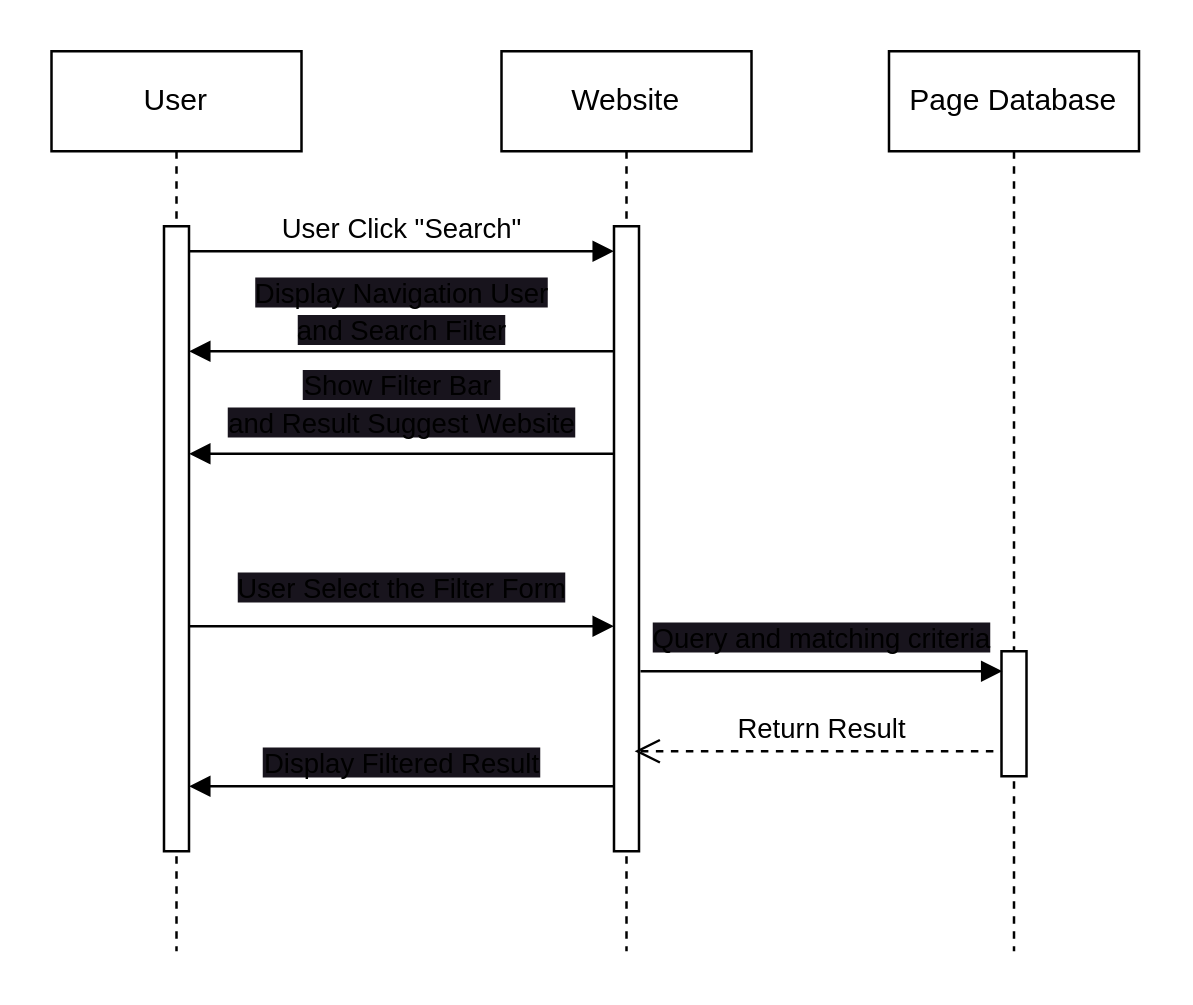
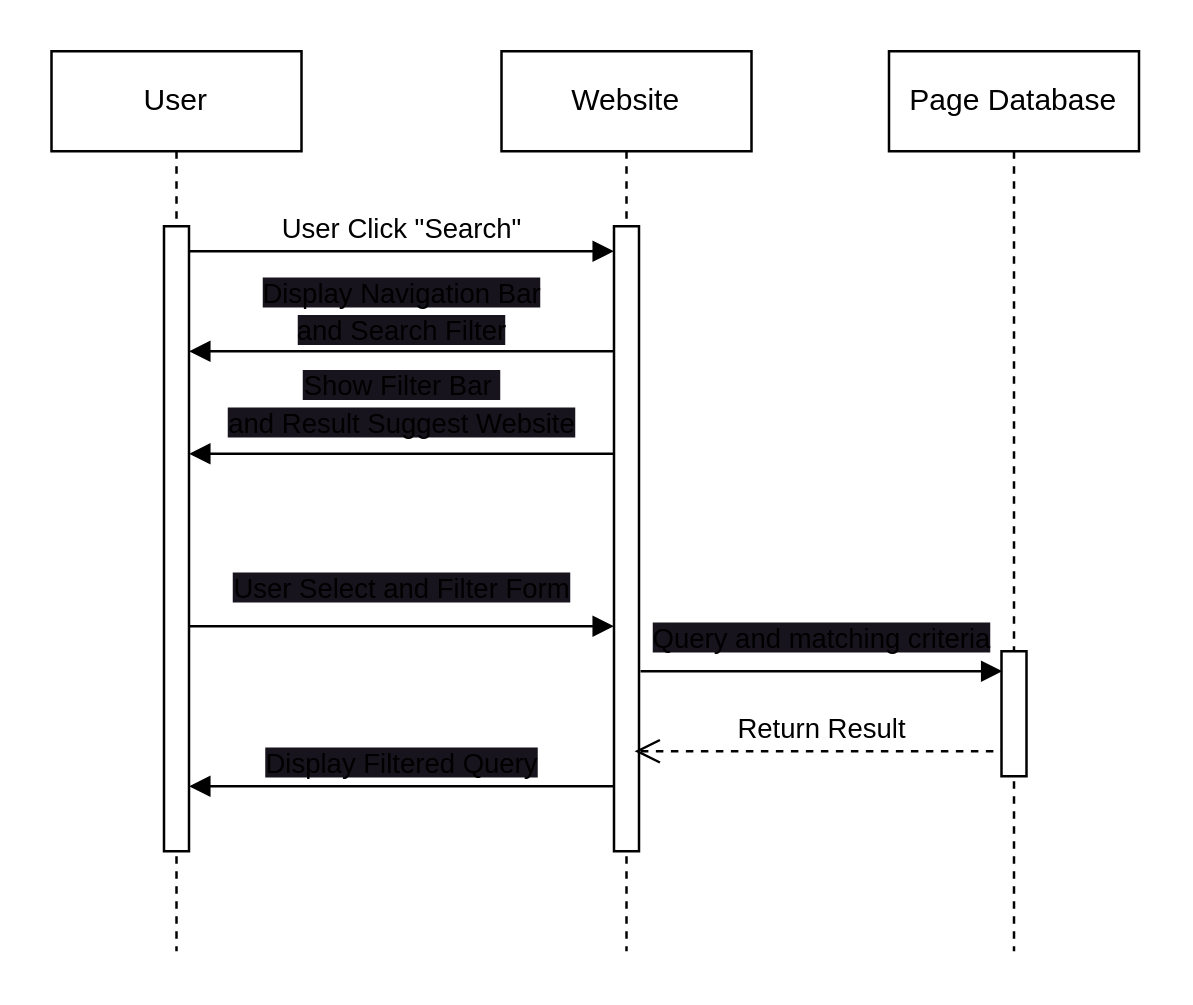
node "Display Navigation User and Search Filter": label "Display Navigation User and Search Filter" -> "Display Navigation Bar and Search Filter"
node "User Select the Filter Form": label "User Select the Filter Form" -> "User Select and Filter Form"
node "Display Filtered Result": label "Display Filtered Result" -> "Display Filtered Query"
